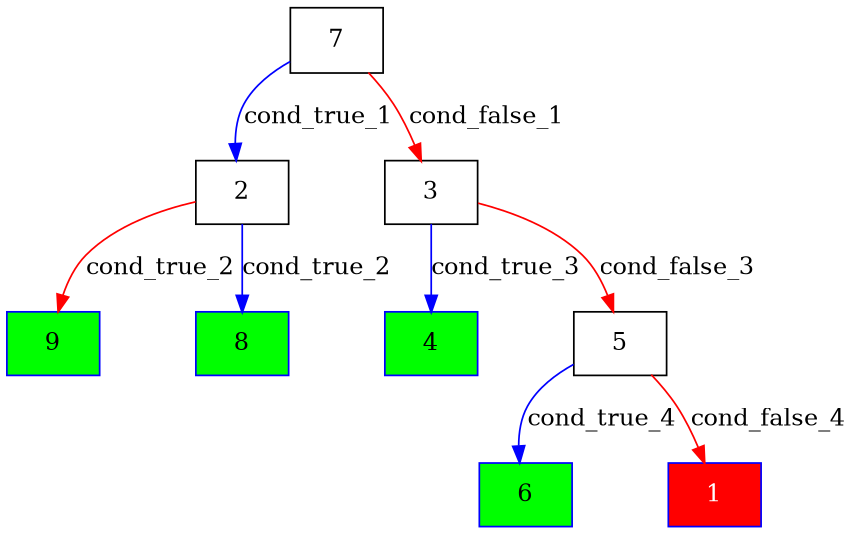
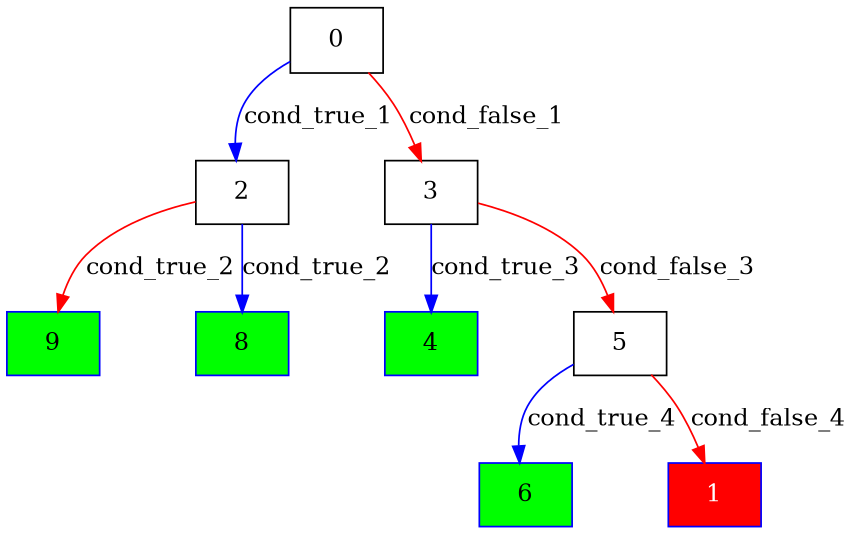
node "7": label "7" -> "0"
